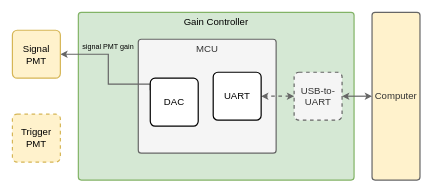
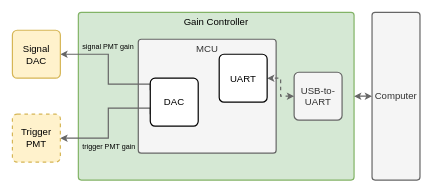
node "Signal PMT": label "Signal PMT" -> "Signal DAC"
node "UART": moved (237, 96) -> (243, 78)
node "USB-to-UART": style dashed -> solid
edge "USB-to-UART" -- "Computer": now "Gain Controller" -- "Computer"
node "Computer": fillcolor #fff2cc -> #f5f5f5
edge "DAC" -> "Trigger PMT": added, label "trigger PMT gain"
